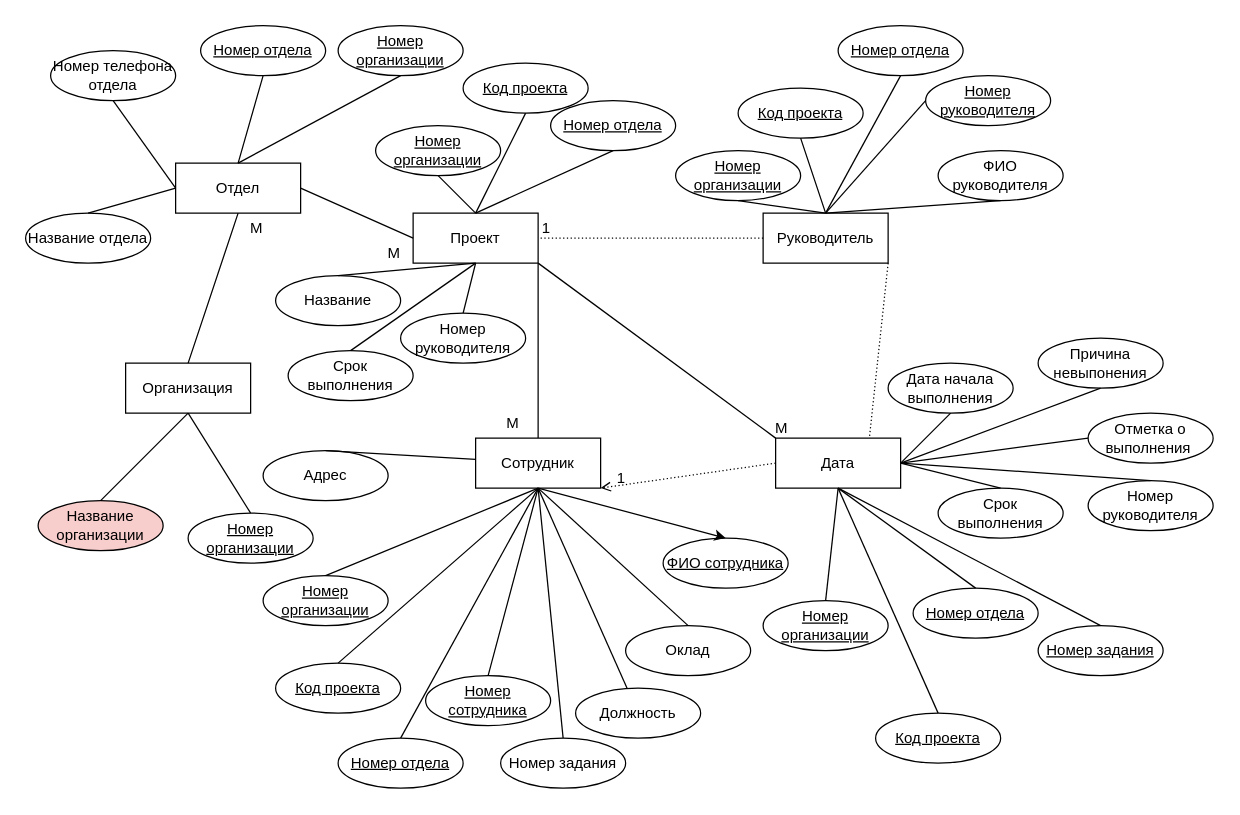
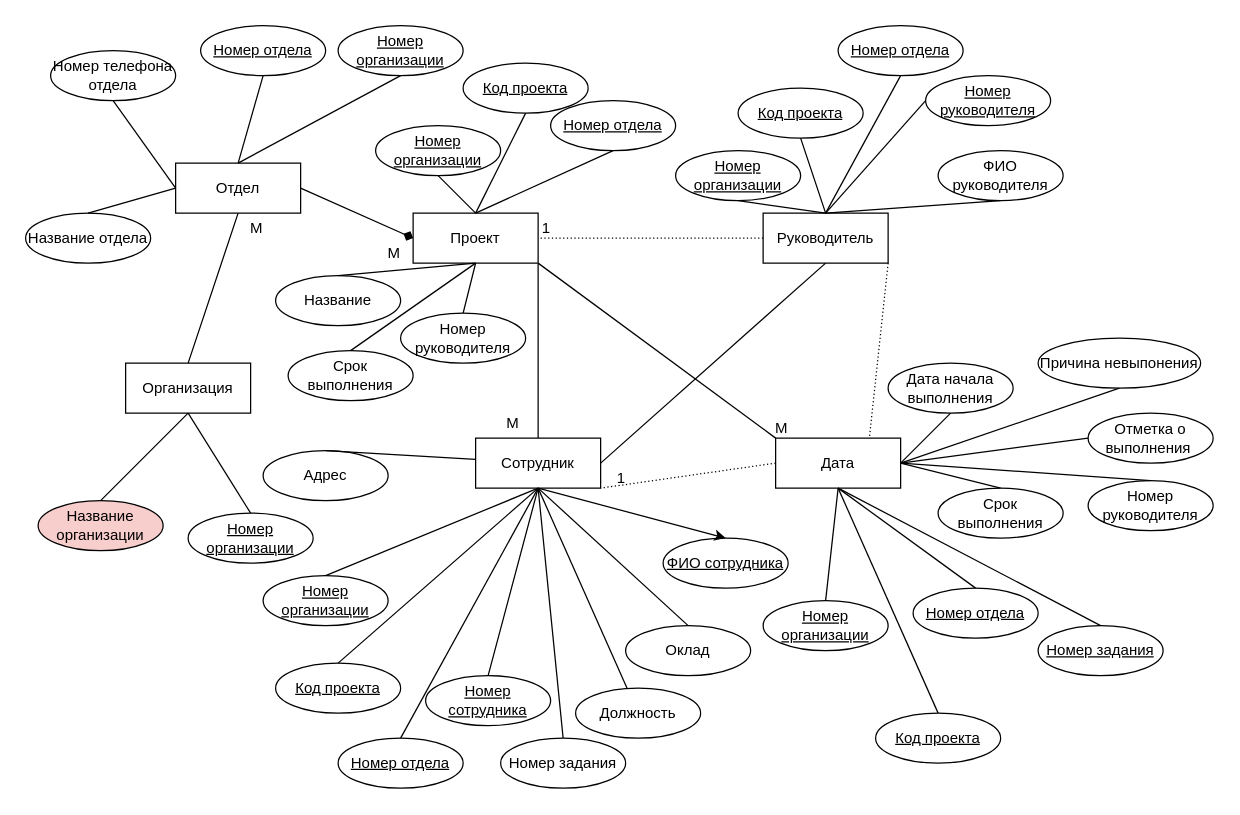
edge "Отдел" -- "Проект": arrowhead none -> diamond
edge "Руководитель" -- "Сотрудник": added
node "Причина невыпонения": size 125x50 -> 163x50
edge "Дата" -> "Сотрудник": arrowhead open -> none
